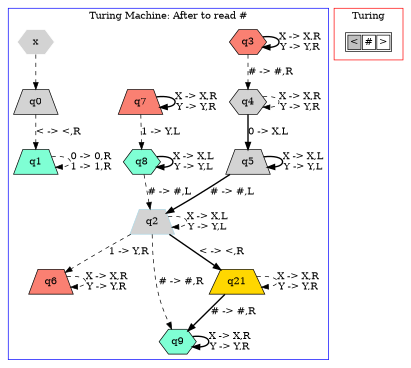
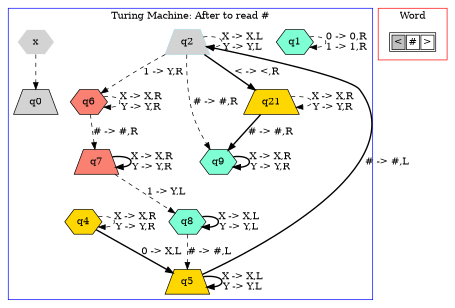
cluster "Turing": label "Turing" -> "Word"
node "q3": removed
node "q4": fillcolor lightgrey -> gold
edge "q0" -> "q1": removed, label "< -> <,R"
edge "q6" -> "q7": added, label "# -> #,R"
node "q1": shape trapezium -> hexagon
node "q5": fillcolor lightgrey -> gold
edge "q8" -> "q2": now "q8" -> "q5"
node "q6": shape trapezium -> hexagon
